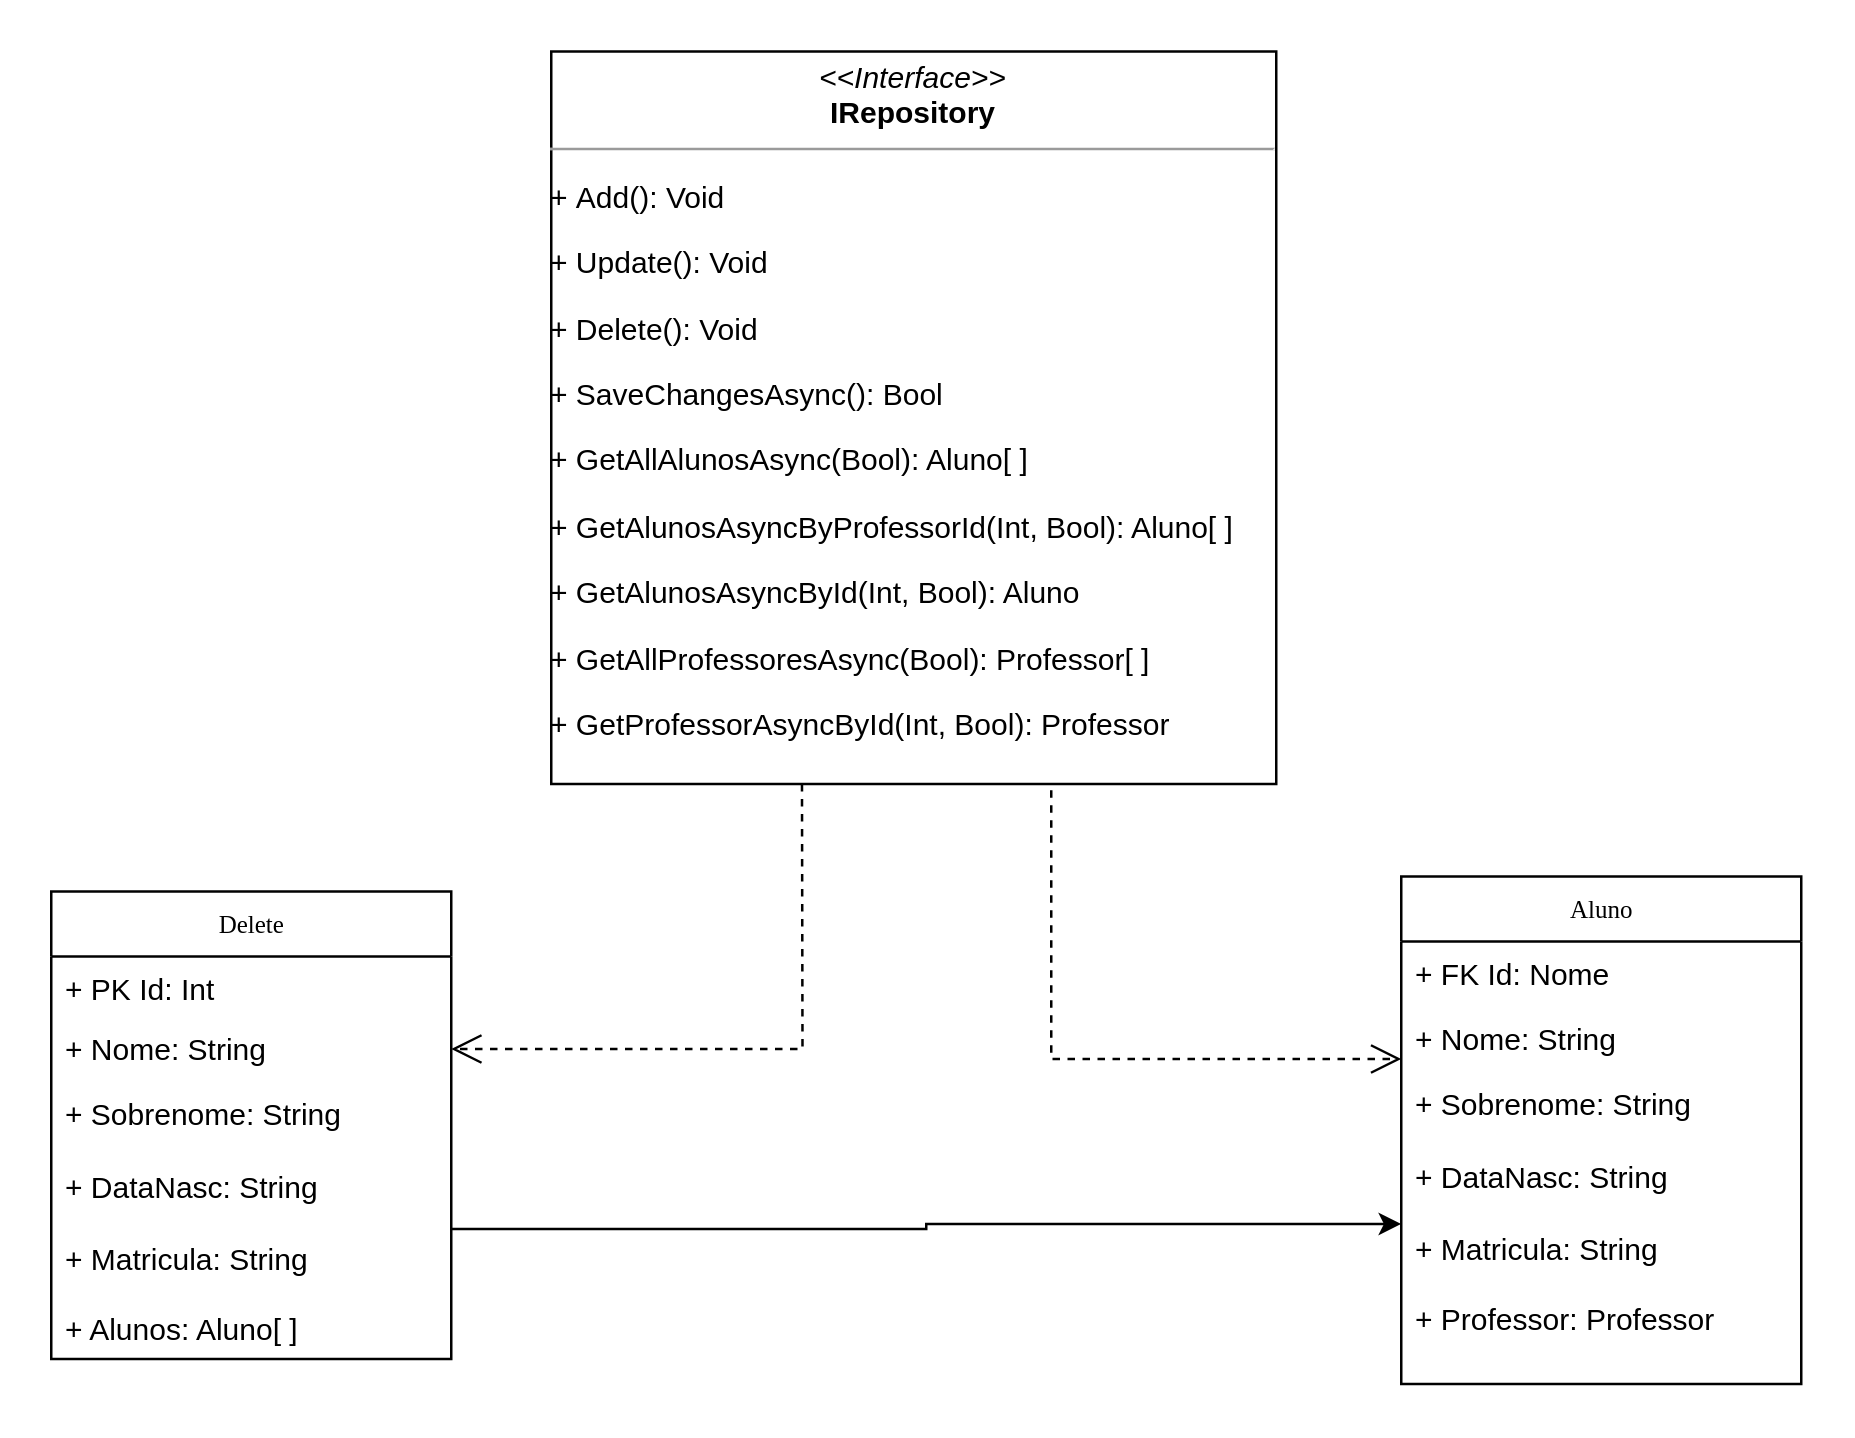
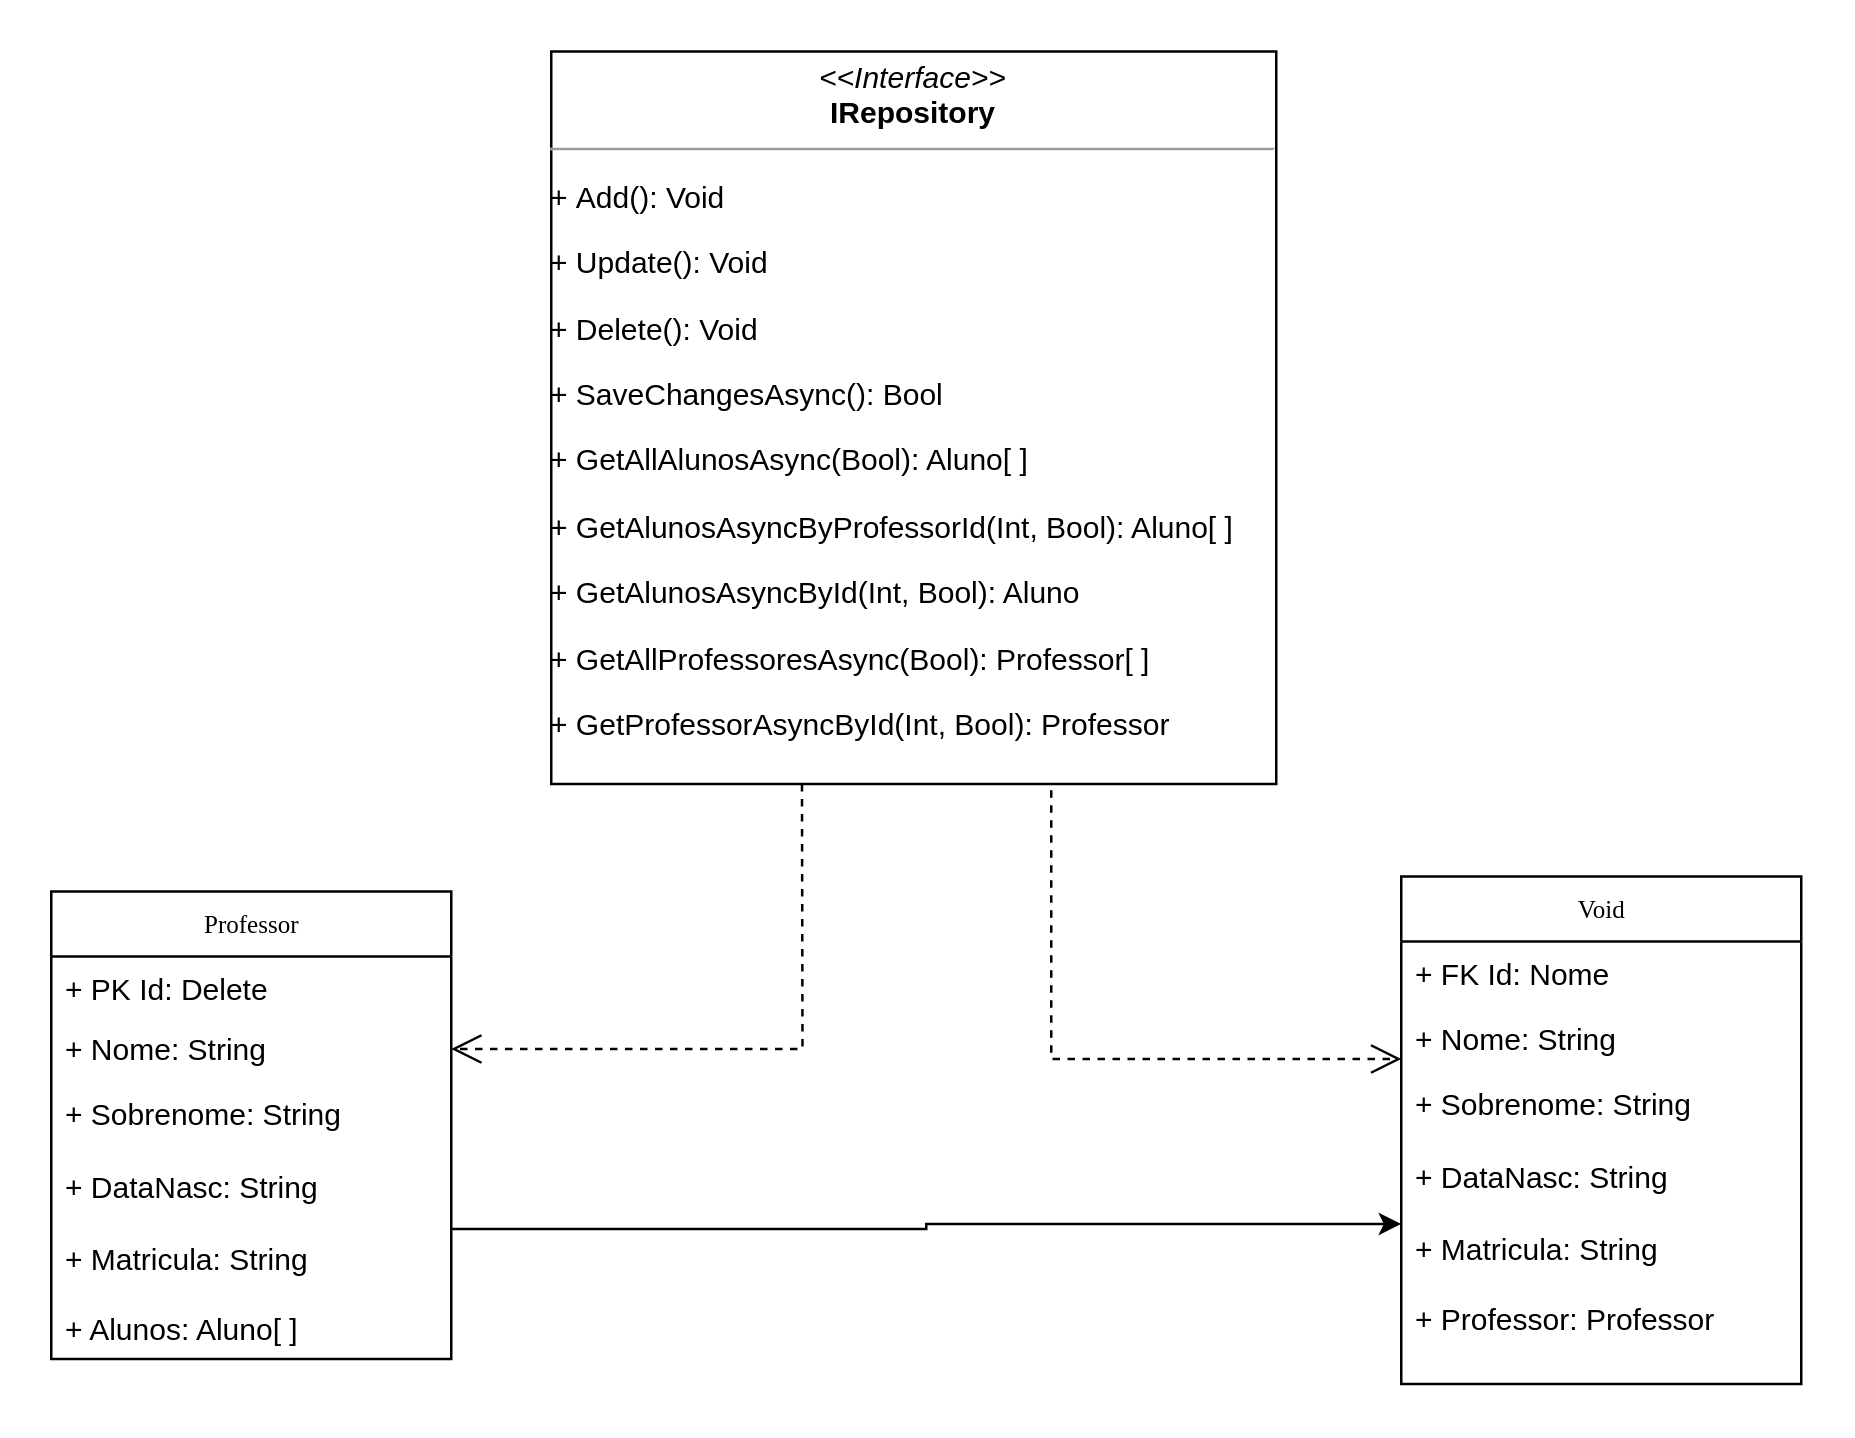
node "Aluno": label "Aluno" -> "Void"
node "Delete": label "Delete" -> "Professor"
node "+ PK Id: Int": label "+ PK Id: Int" -> "+ PK Id: Delete"
